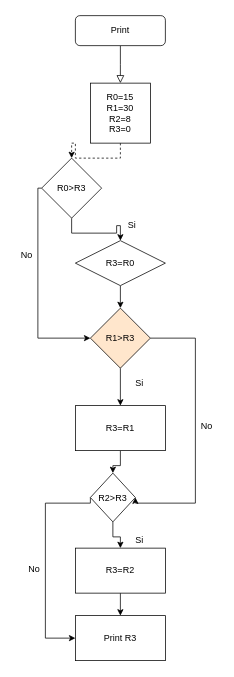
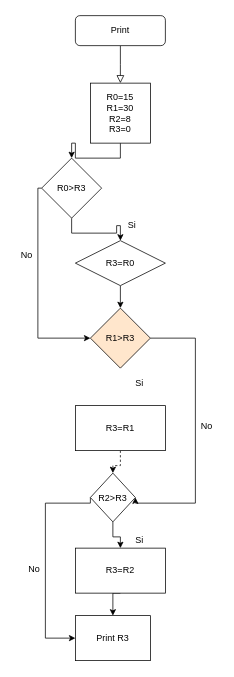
edge "R0=15 R1=30 R2=8 R3=0" -> "R0>R3": style dashed -> solid
edge "R1>R3" -> "R3=R1": removed
edge "R3=R1" -> "R2>R3": style solid -> dashed
node "Print R3": size 90x45 -> 75x45
